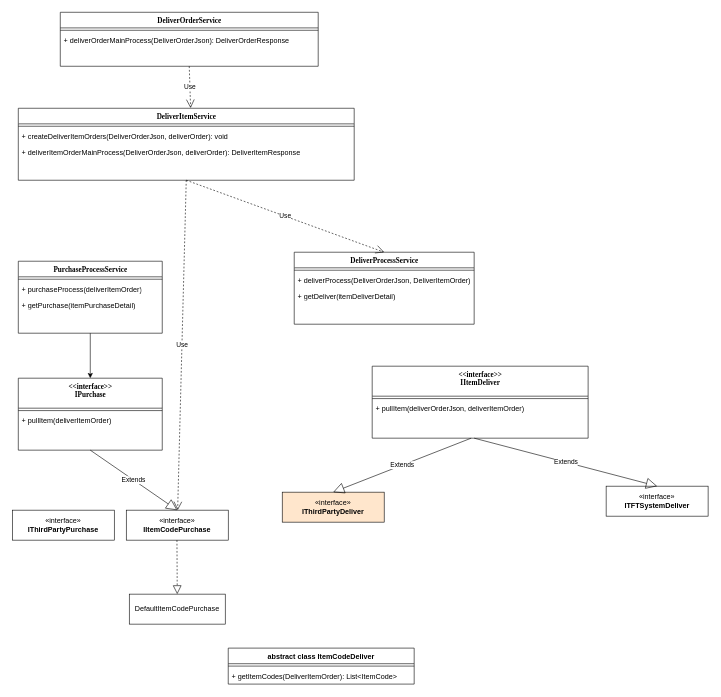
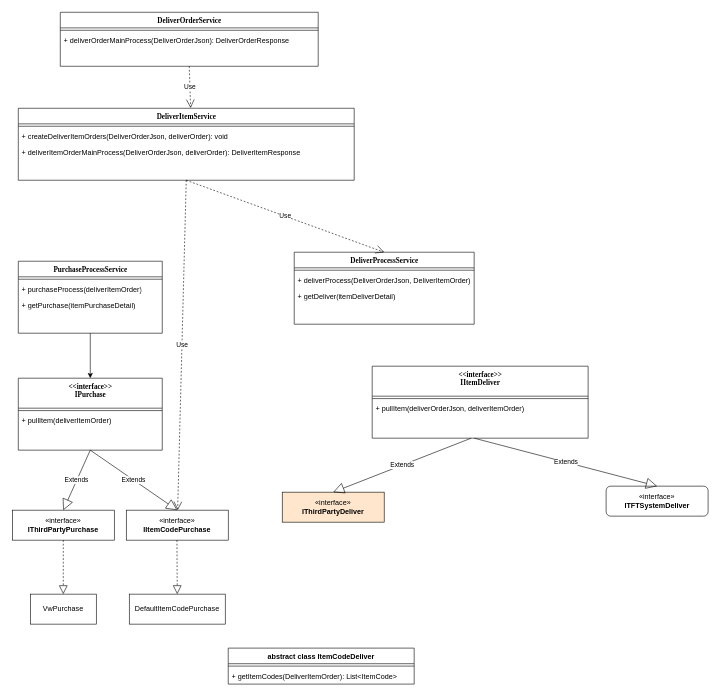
edge "<<interface>> IPurchase" -> "«interface» IThirdPartyPurchase": added, label "Extends"
node "«interface» ITFTSystemDeliver": shape rectangle -> rounded rectangle
edge "«interface» IThirdPartyPurchase" -> "VwPurchase": added
node "VwPurchase": added
